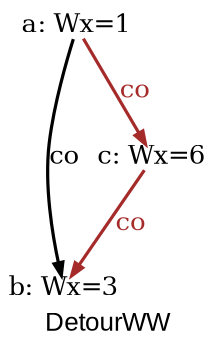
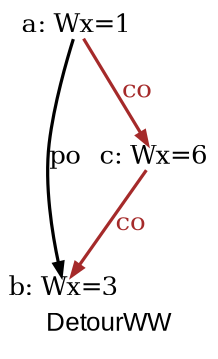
edge "a: Wx=1" -> "b: Wx=3": label "co" -> "po"
